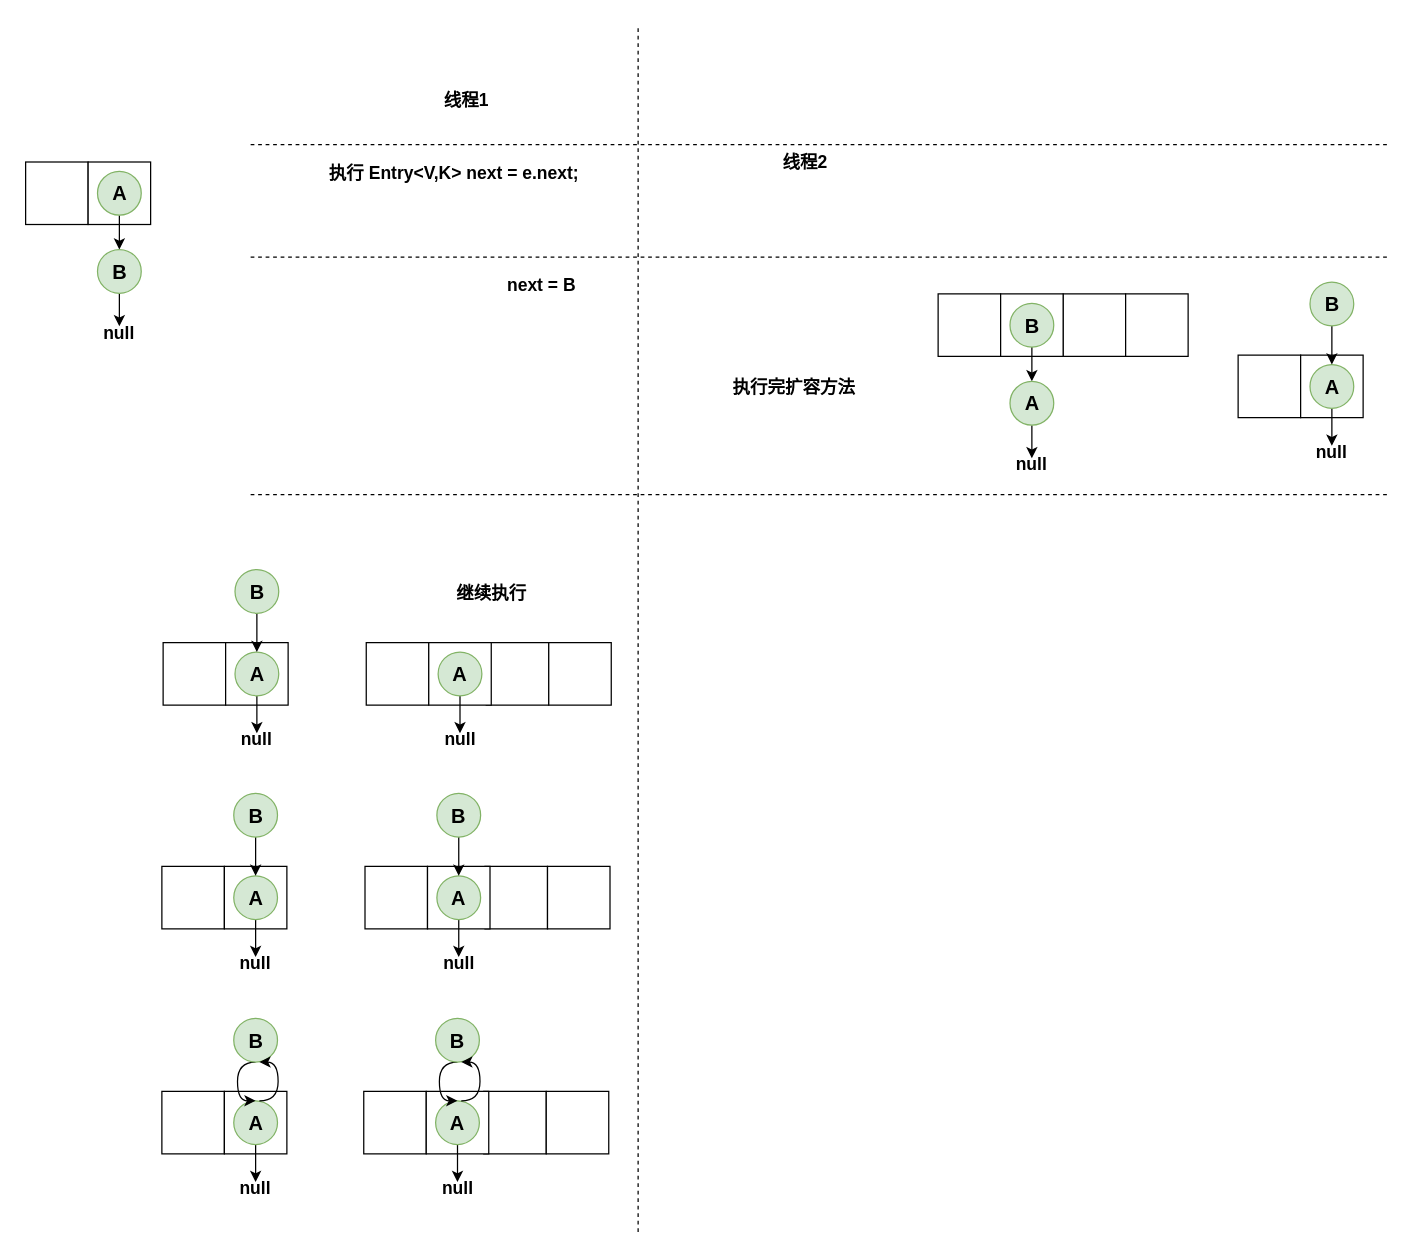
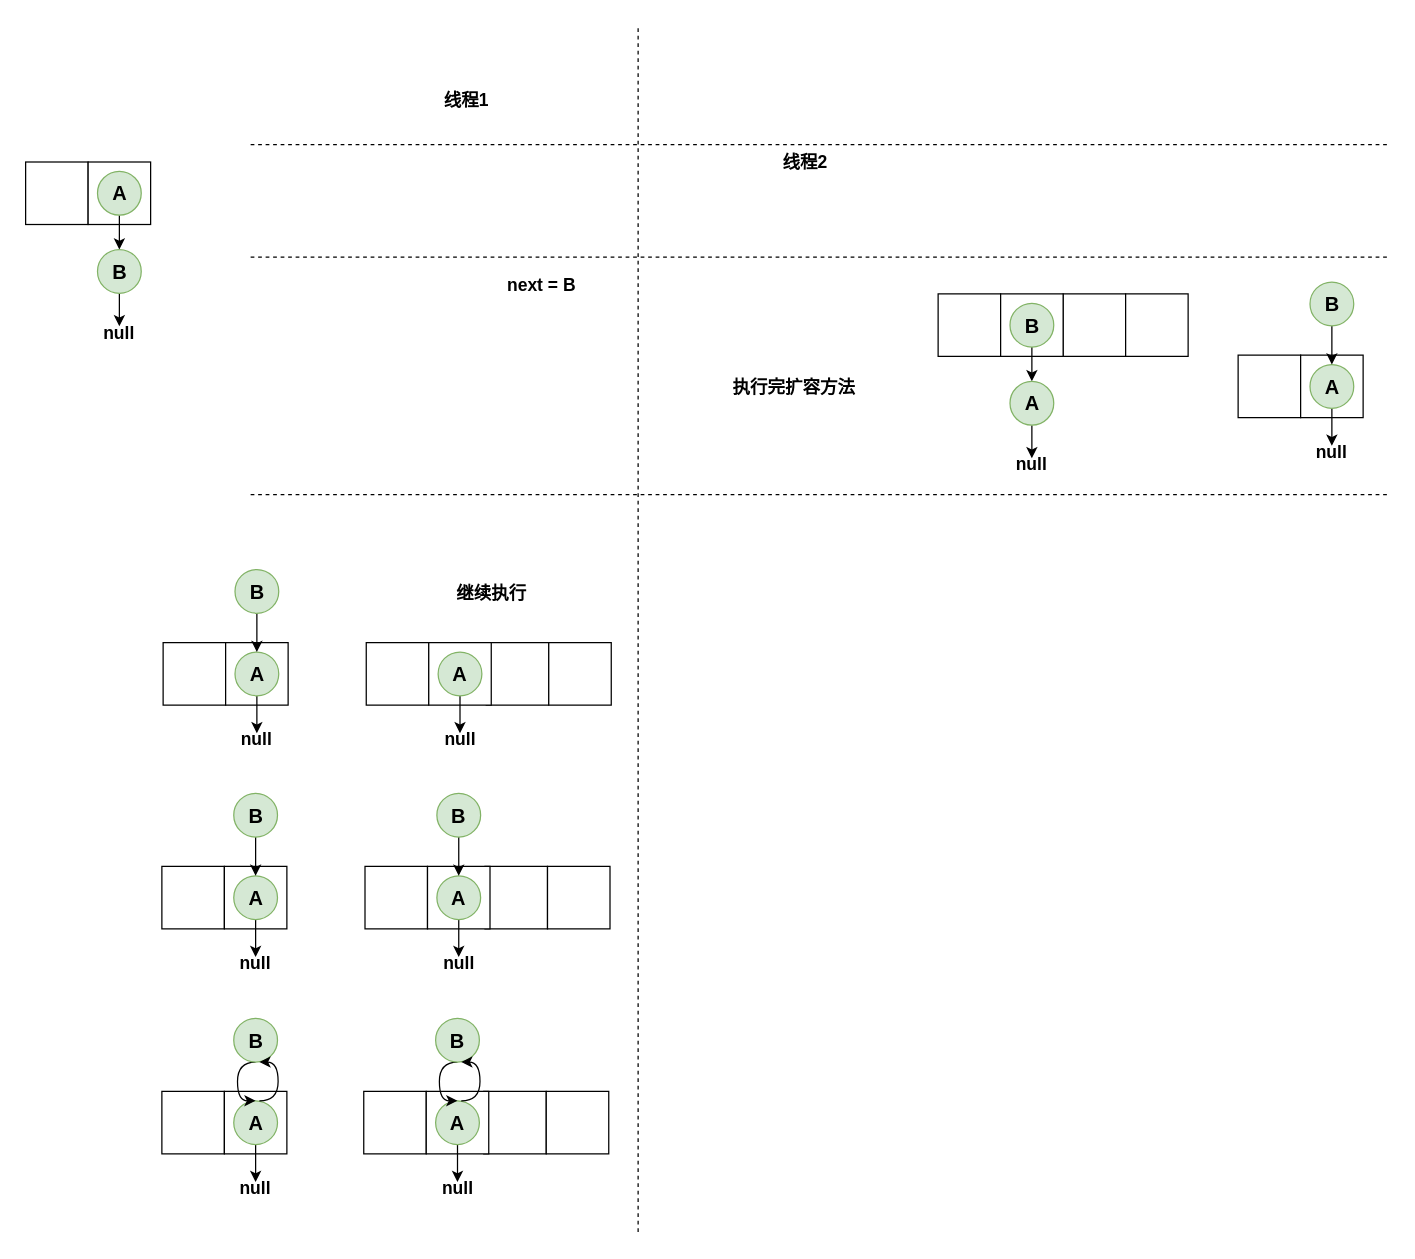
node "执行 Entry<V,K> next = e.next;": removed
